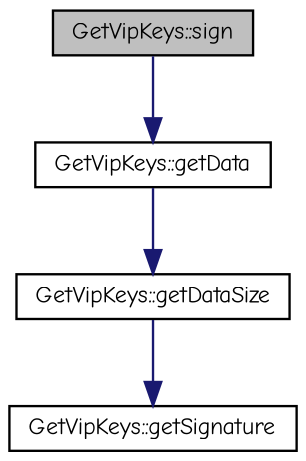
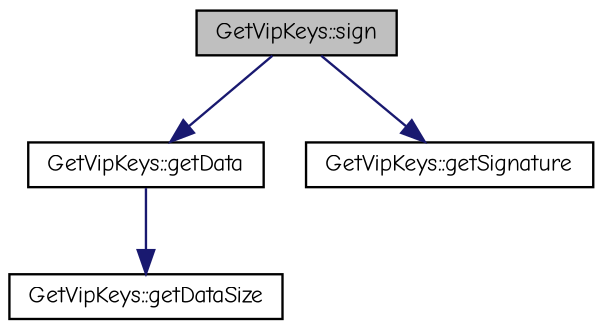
edge "GetVipKeys::getDataSize" -> "GetVipKeys::getSignature": now "GetVipKeys::sign" -> "GetVipKeys::getSignature"
